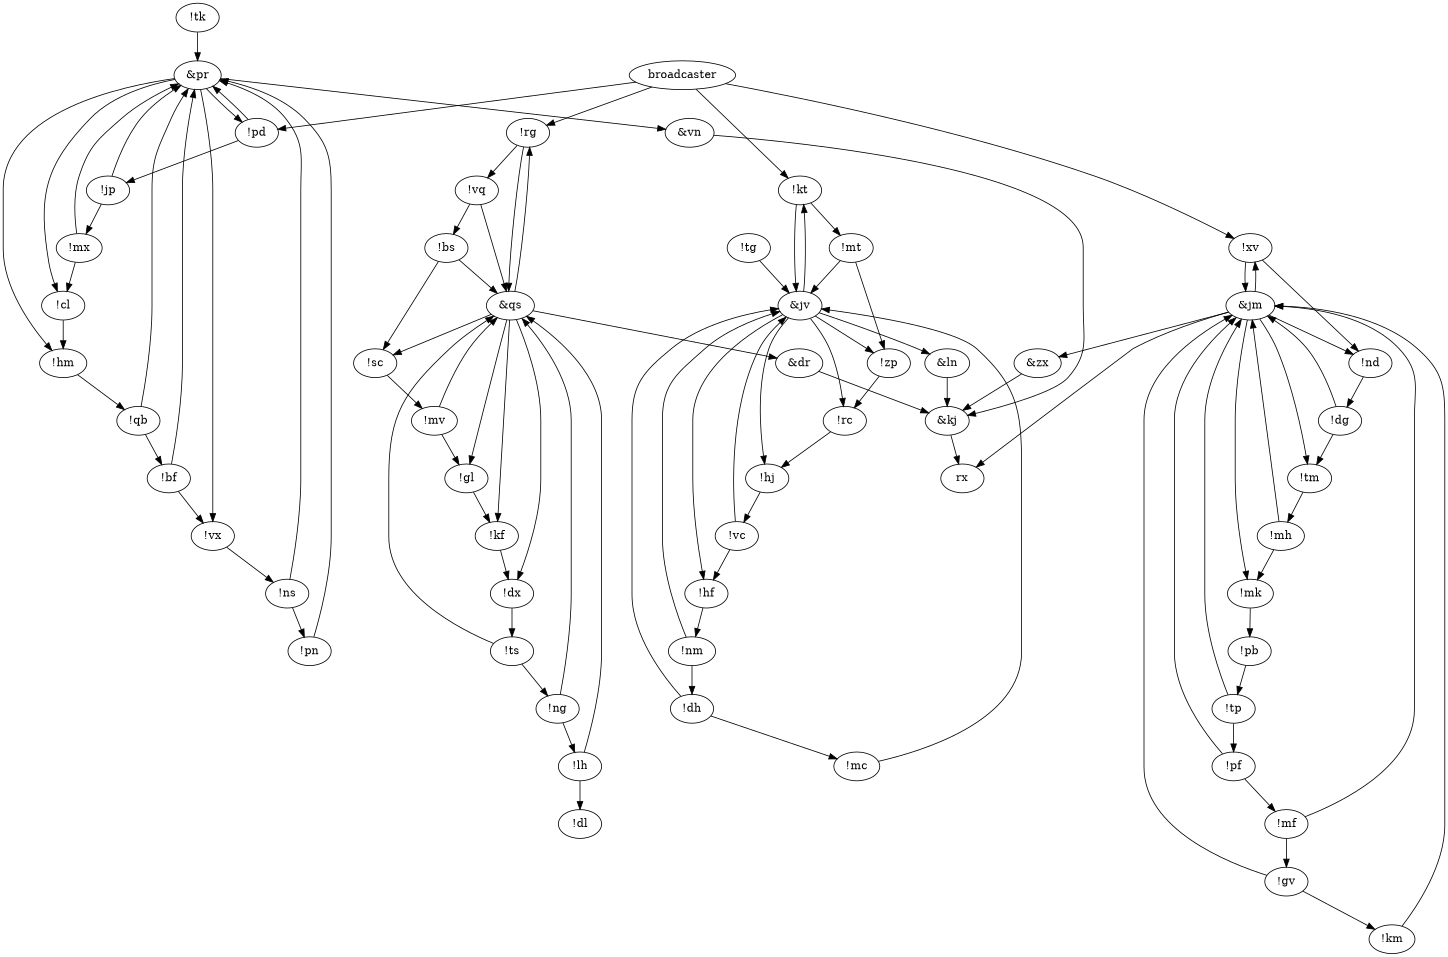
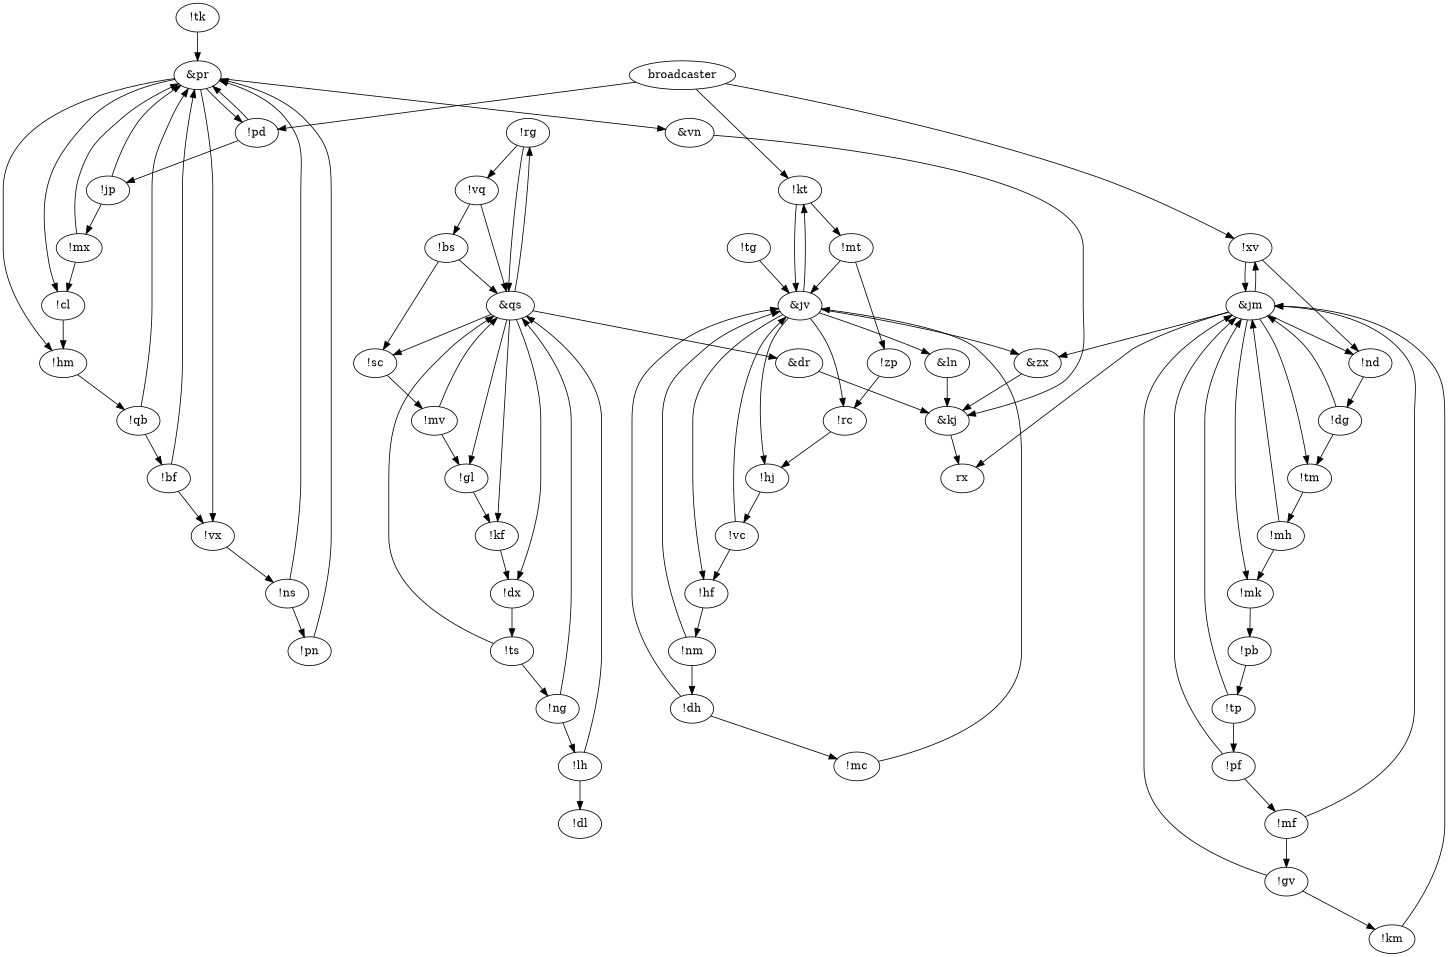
edge "broadcaster" -> "!rg": removed
edge "&jv" -> "!zp": now "&jv" -> "&zx"
